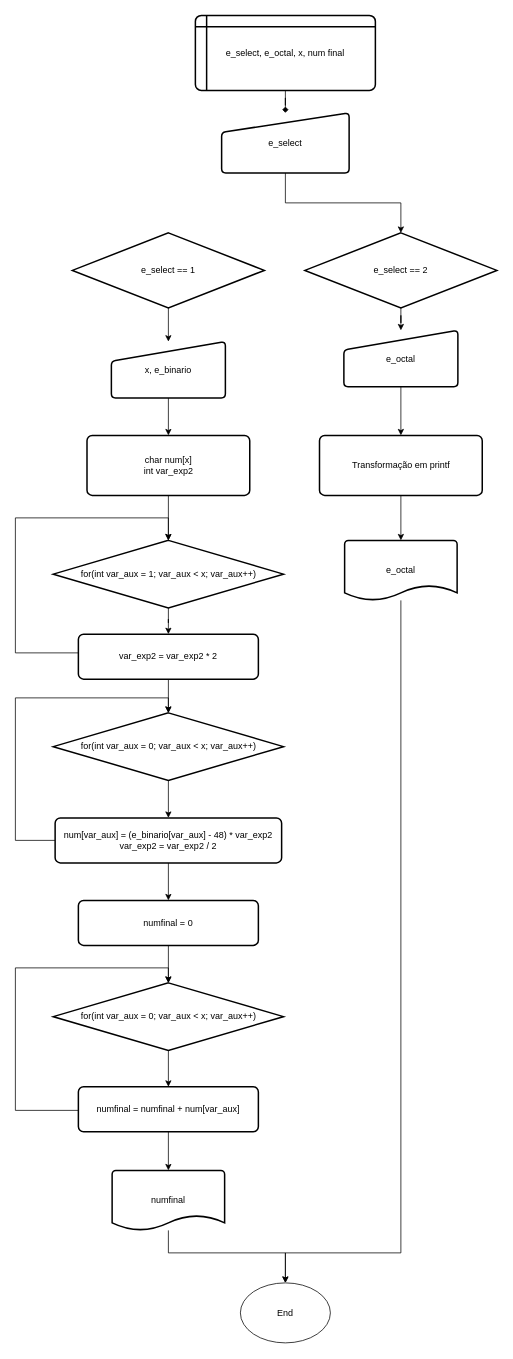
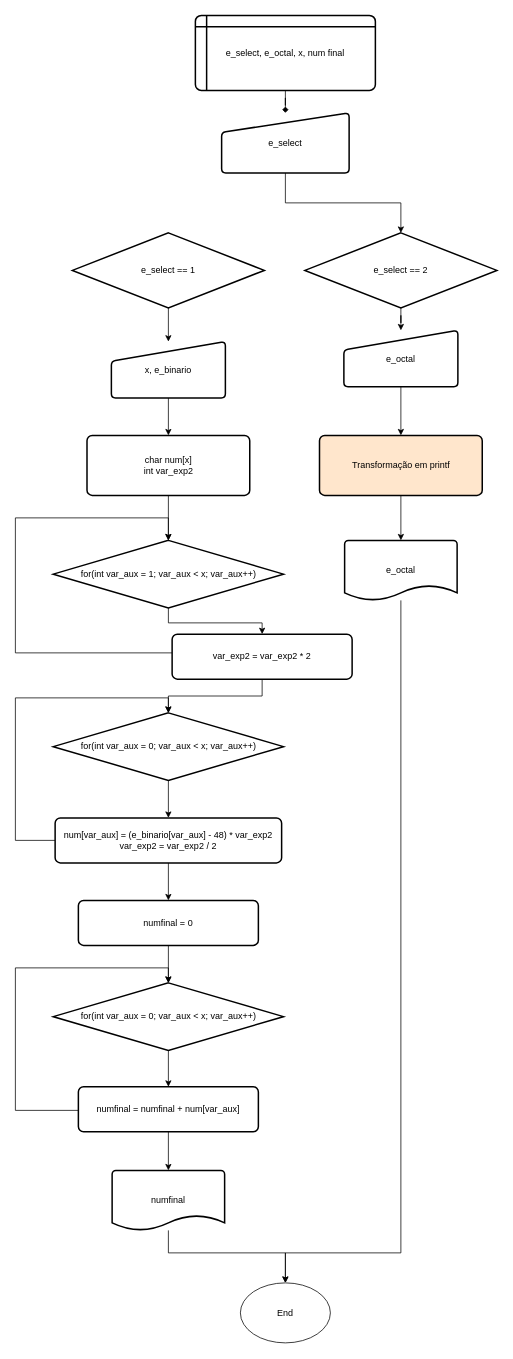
node "Transformação em printf": fillcolor #ffffff -> #ffe6cc
node "var_exp2 = var_exp2 * 2": moved (168, 657) -> (262, 657)
